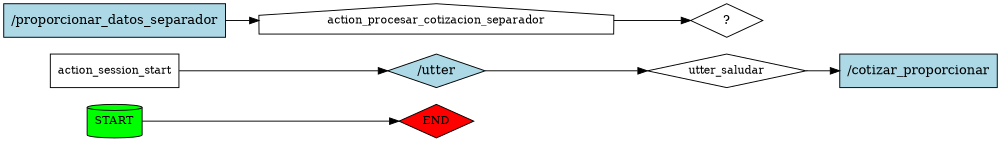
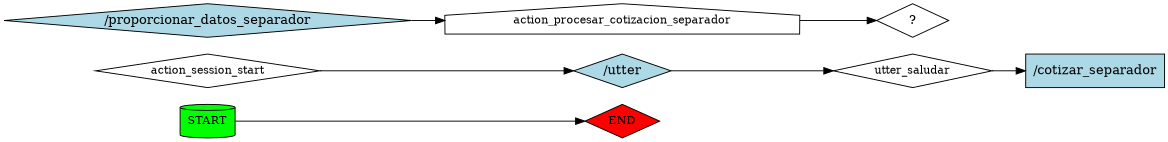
node "/proporcionar_datos_separador": shape box -> diamond
node "action_session_start": shape box -> diamond
node "/cotizar_proporcionar": label "/cotizar_proporcionar" -> "/cotizar_separador"
